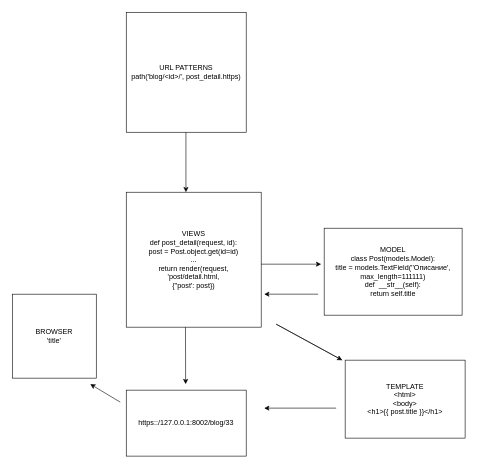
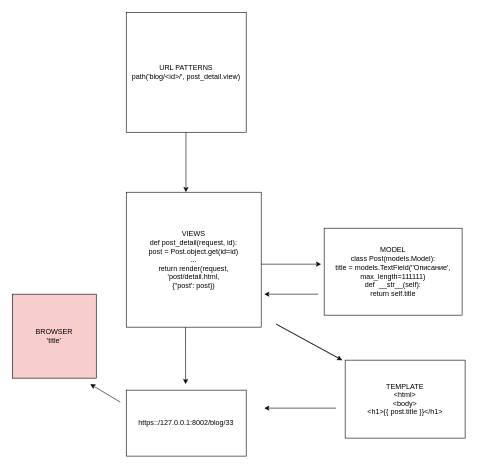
node "URL PATTERNS path('blog/<id>/', post_detail.https)": label "URL PATTERNS path('blog/<id>/', post_detail.https)" -> "URL PATTERNS path('blog/<id>/', post_detail.view)"
node "BROWSER 'title'": fillcolor #ffffff -> #f8cecc
